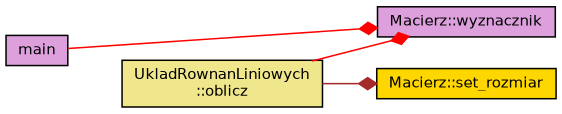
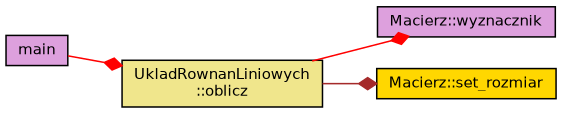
edge "main" -> "Macierz::wyznacznik": now "main" -> "UkladRownanLiniowych ::oblicz"
